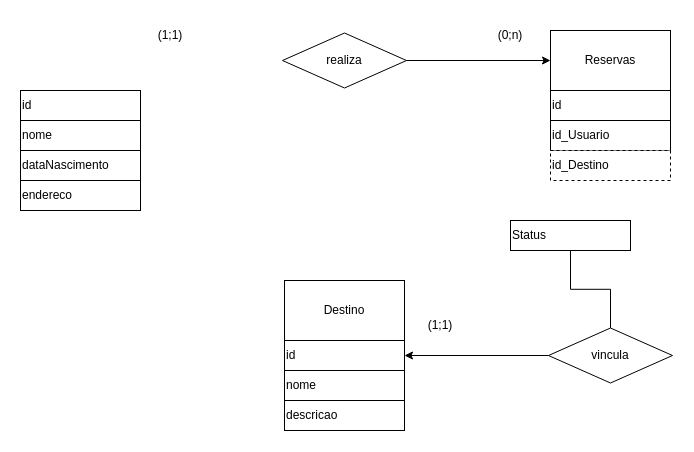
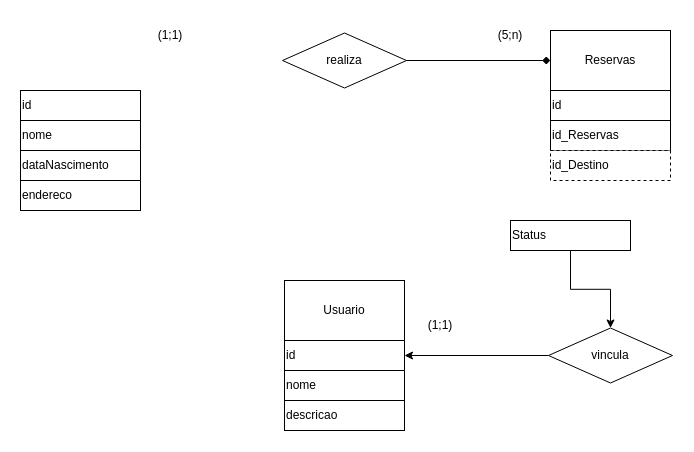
node "(0;n)": label "(0;n)" -> "(5;n)"
edge "realiza" -> "Reservas": arrowhead classic -> diamond
node "id_Usuario": label "id_Usuario" -> "id_Reservas"
node "Destino": label "Destino" -> "Usuario"
edge "Status" -- "vincula": arrowhead none -> classic
